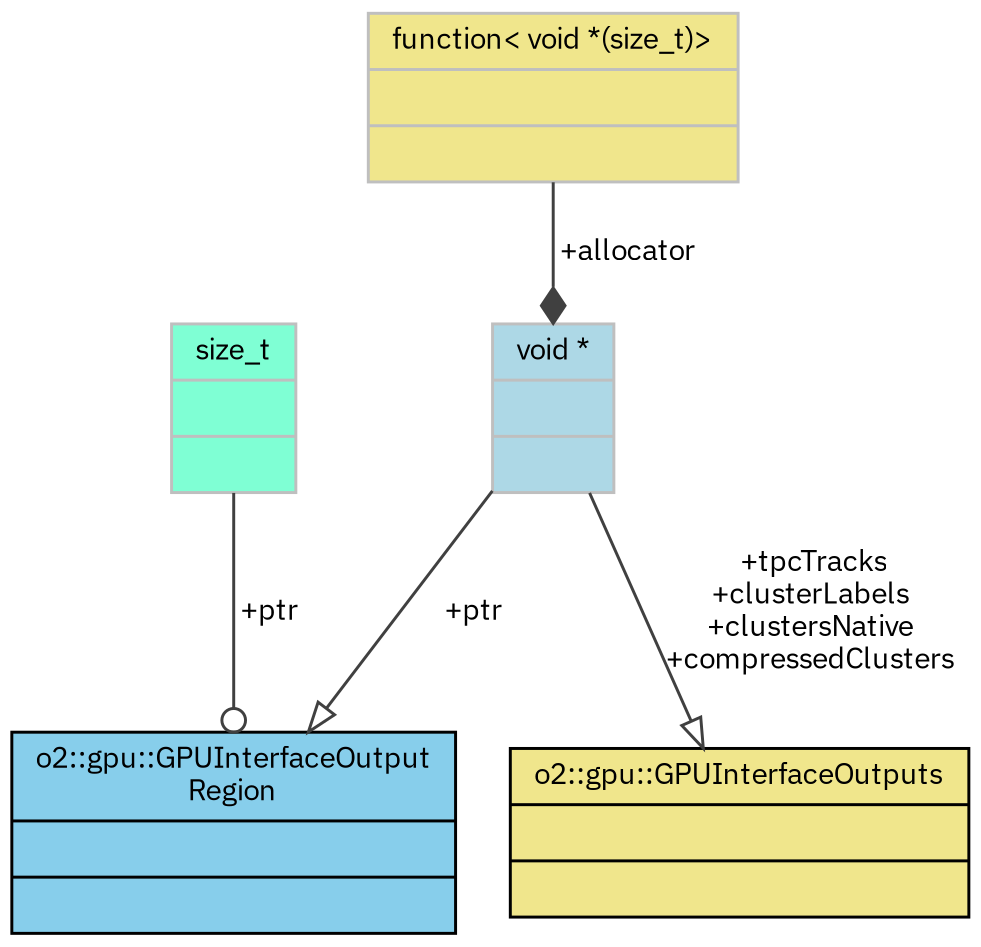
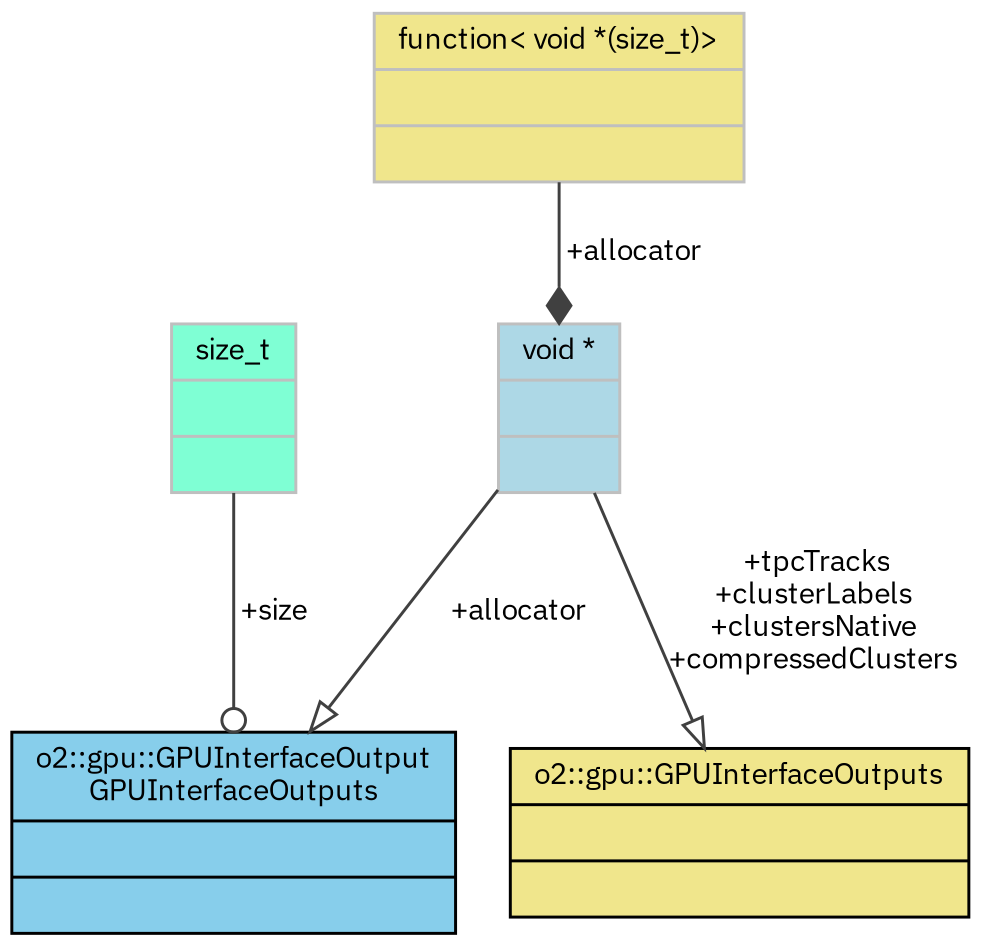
edge "size_t" -> "o2::gpu::GPUInterfaceOutput": label " +ptr" -> " +size"
edge "void *" -> "o2::gpu::GPUInterfaceOutput": label " +ptr" -> " +allocator"
node "o2::gpu::GPUInterfaceOutput": text "Region" -> "GPUInterfaceOutputs"
